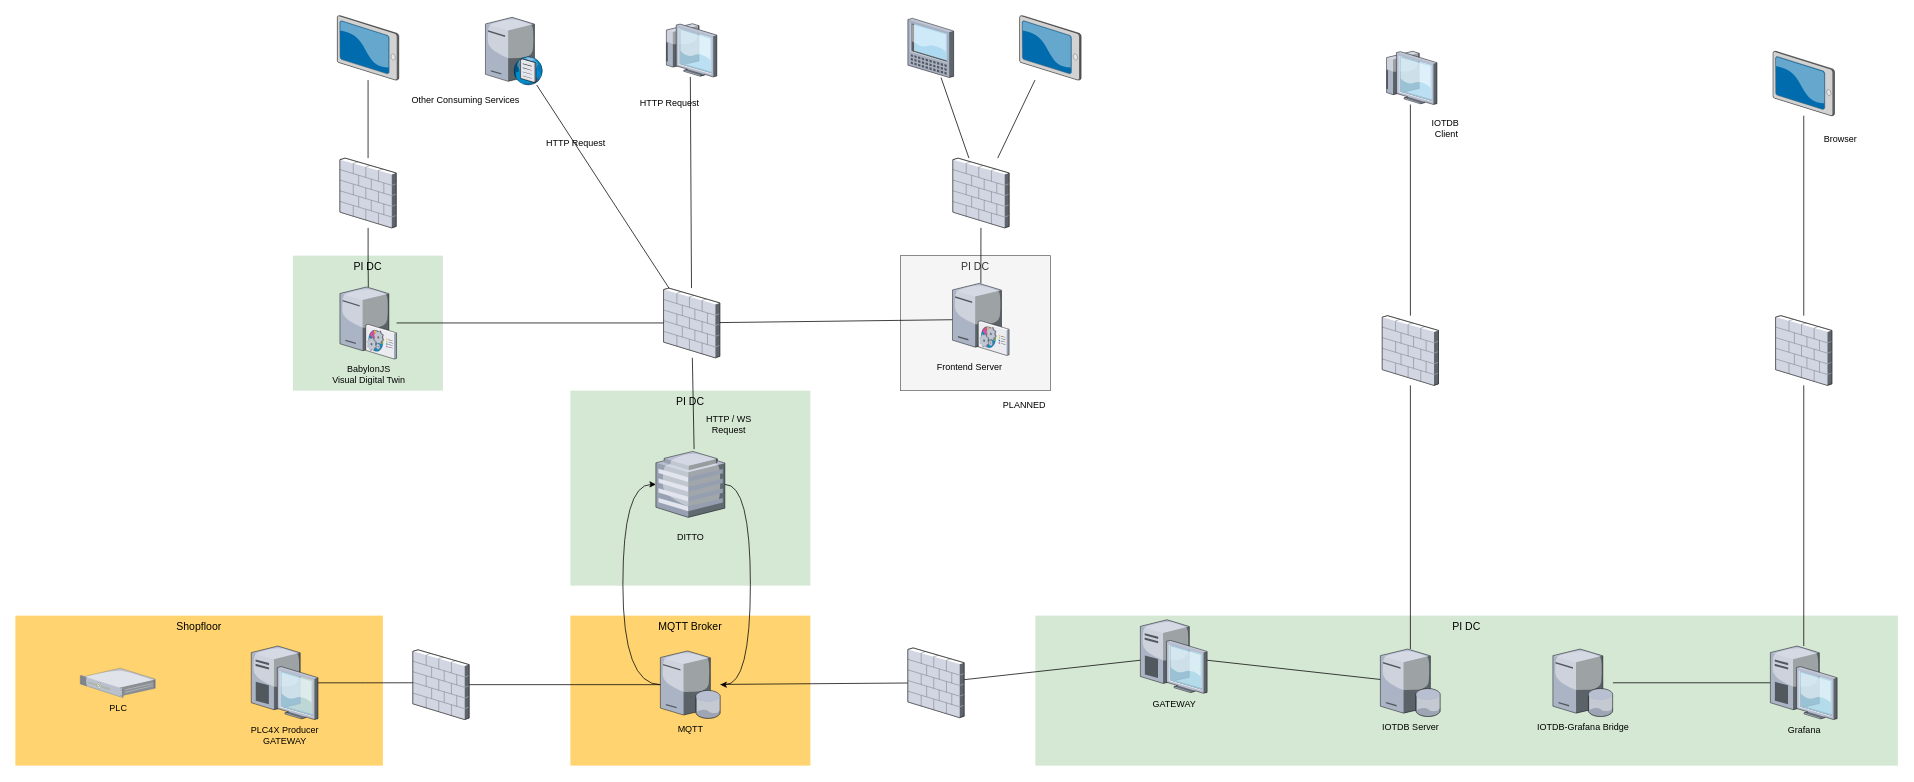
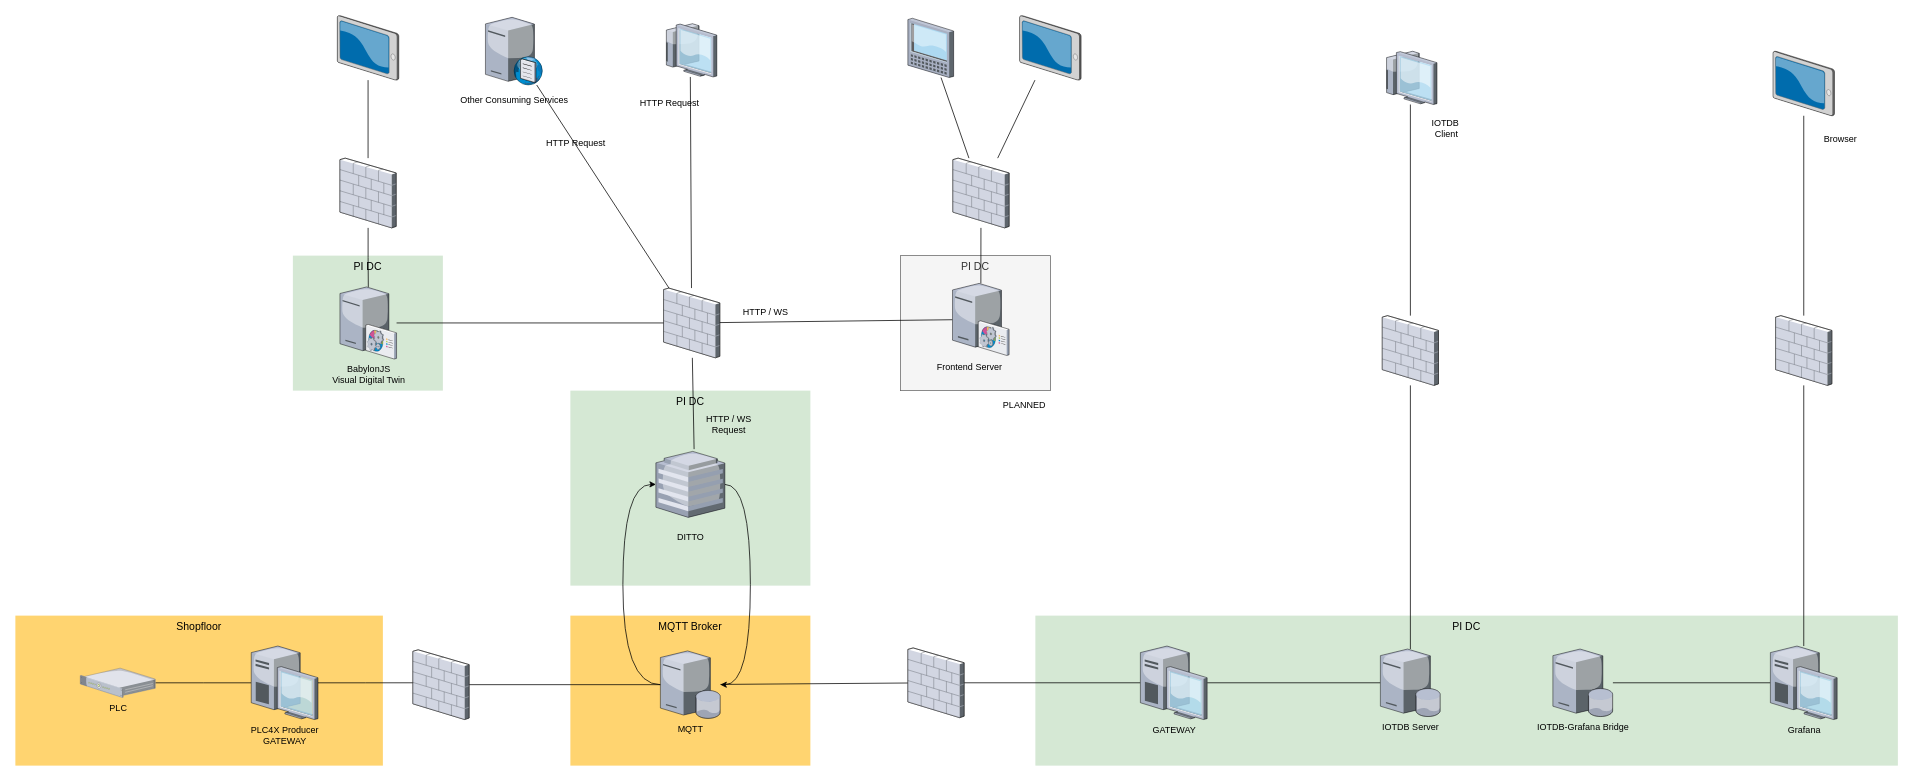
node "Other Consuming Services": moved (465, 100) -> (514, 100)
node "HTTP / WS": added
node "GATEWAY": moved (1174, 656) -> (1174, 683)
edge "PLC" -- "PLC4X Producer GATEWAY": added
